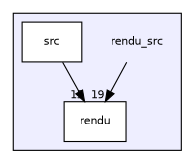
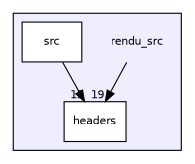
node "rendu": label "rendu" -> "headers"
